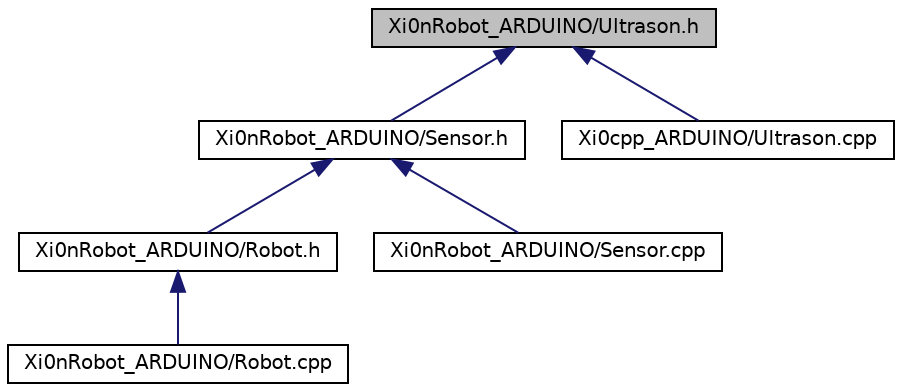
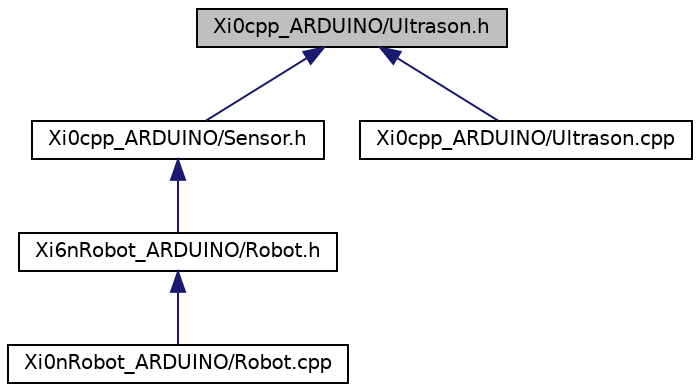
node "Xi0nRobot_ARDUINO/Ultrason.h": label "Xi0nRobot_ARDUINO/Ultrason.h" -> "Xi0cpp_ARDUINO/Ultrason.h"
node "Xi0nRobot_ARDUINO/Sensor.h": label "Xi0nRobot_ARDUINO/Sensor.h" -> "Xi0cpp_ARDUINO/Sensor.h"
node "Xi0nRobot_ARDUINO/Robot.h": label "Xi0nRobot_ARDUINO/Robot.h" -> "Xi6nRobot_ARDUINO/Robot.h"
node "Xi0nRobot_ARDUINO/Sensor.cpp": removed
